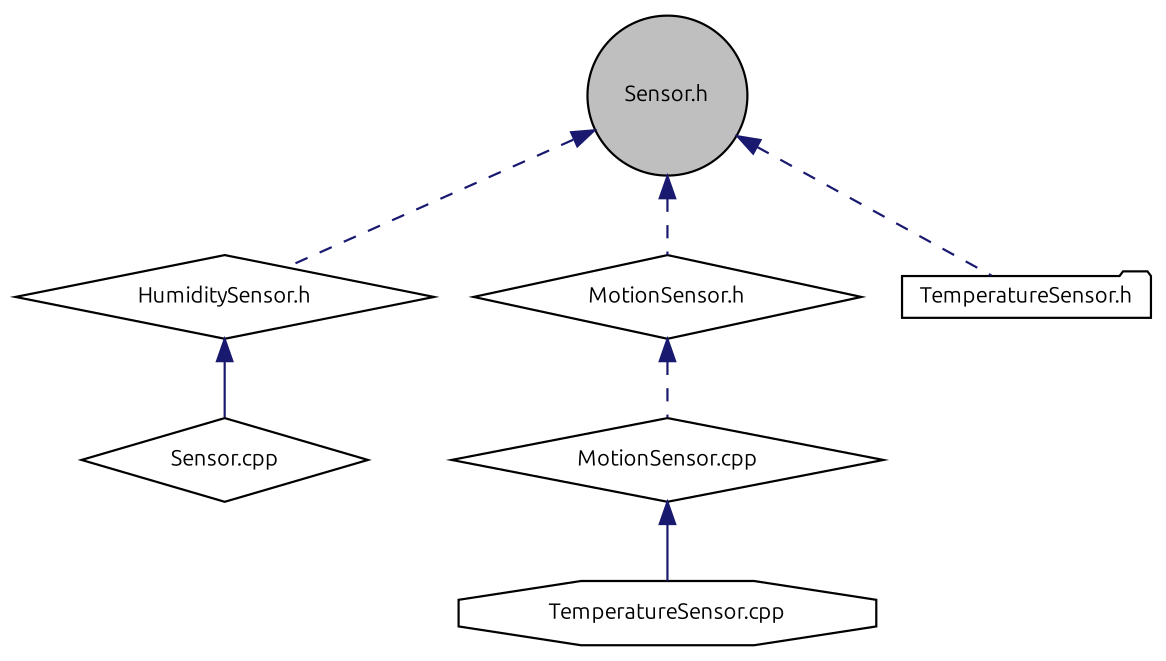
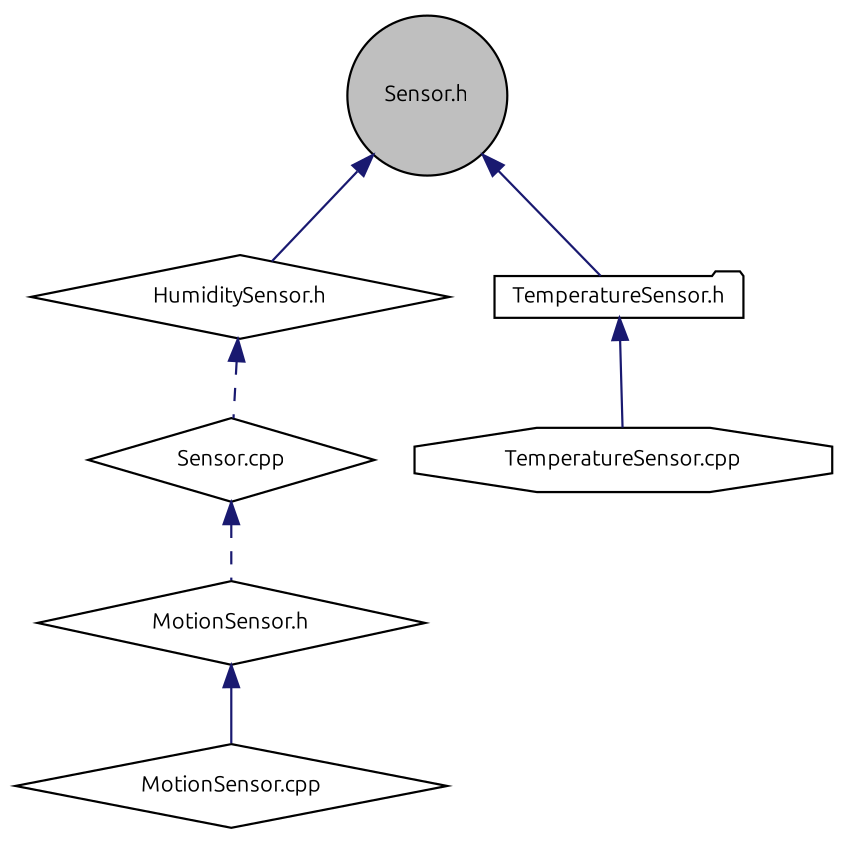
edge "HumiditySensor.h" -> "Sensor.h": style dashed -> solid
edge "TemperatureSensor.h" -> "Sensor.h": style dashed -> solid
edge "MotionSensor.h" -> "Sensor.h": now "MotionSensor.h" -> "Sensor.cpp"
edge "Sensor.cpp" -> "HumiditySensor.h": style solid -> dashed
edge "MotionSensor.cpp" -> "MotionSensor.h": style dashed -> solid
edge "TemperatureSensor.cpp" -> "MotionSensor.cpp": now "TemperatureSensor.cpp" -> "TemperatureSensor.h"
